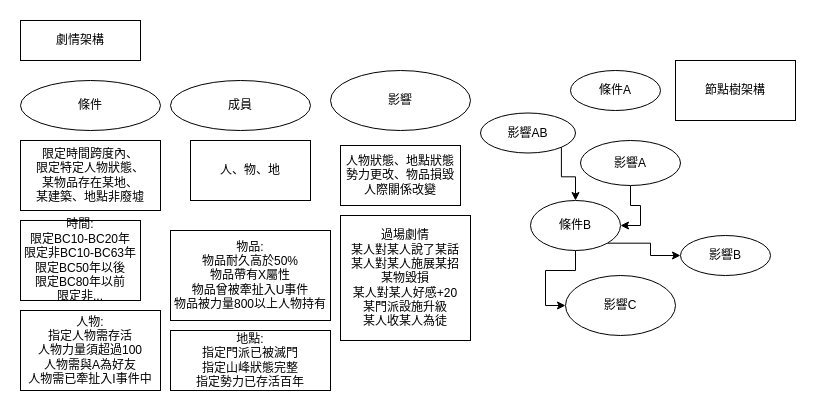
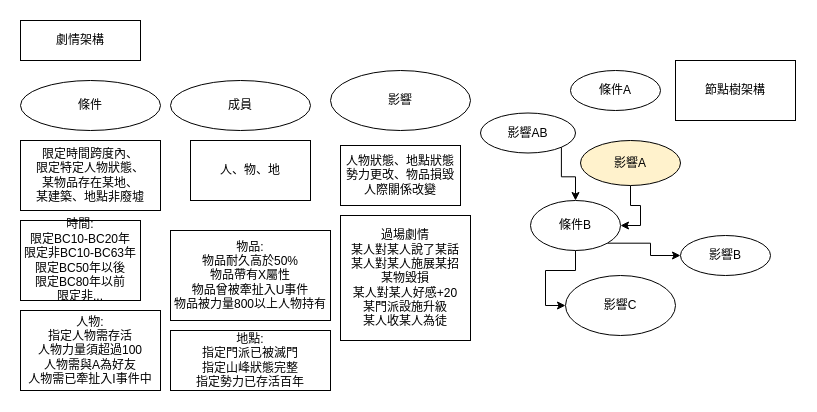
node "影響A": fillcolor #ffffff -> #fff2cc
